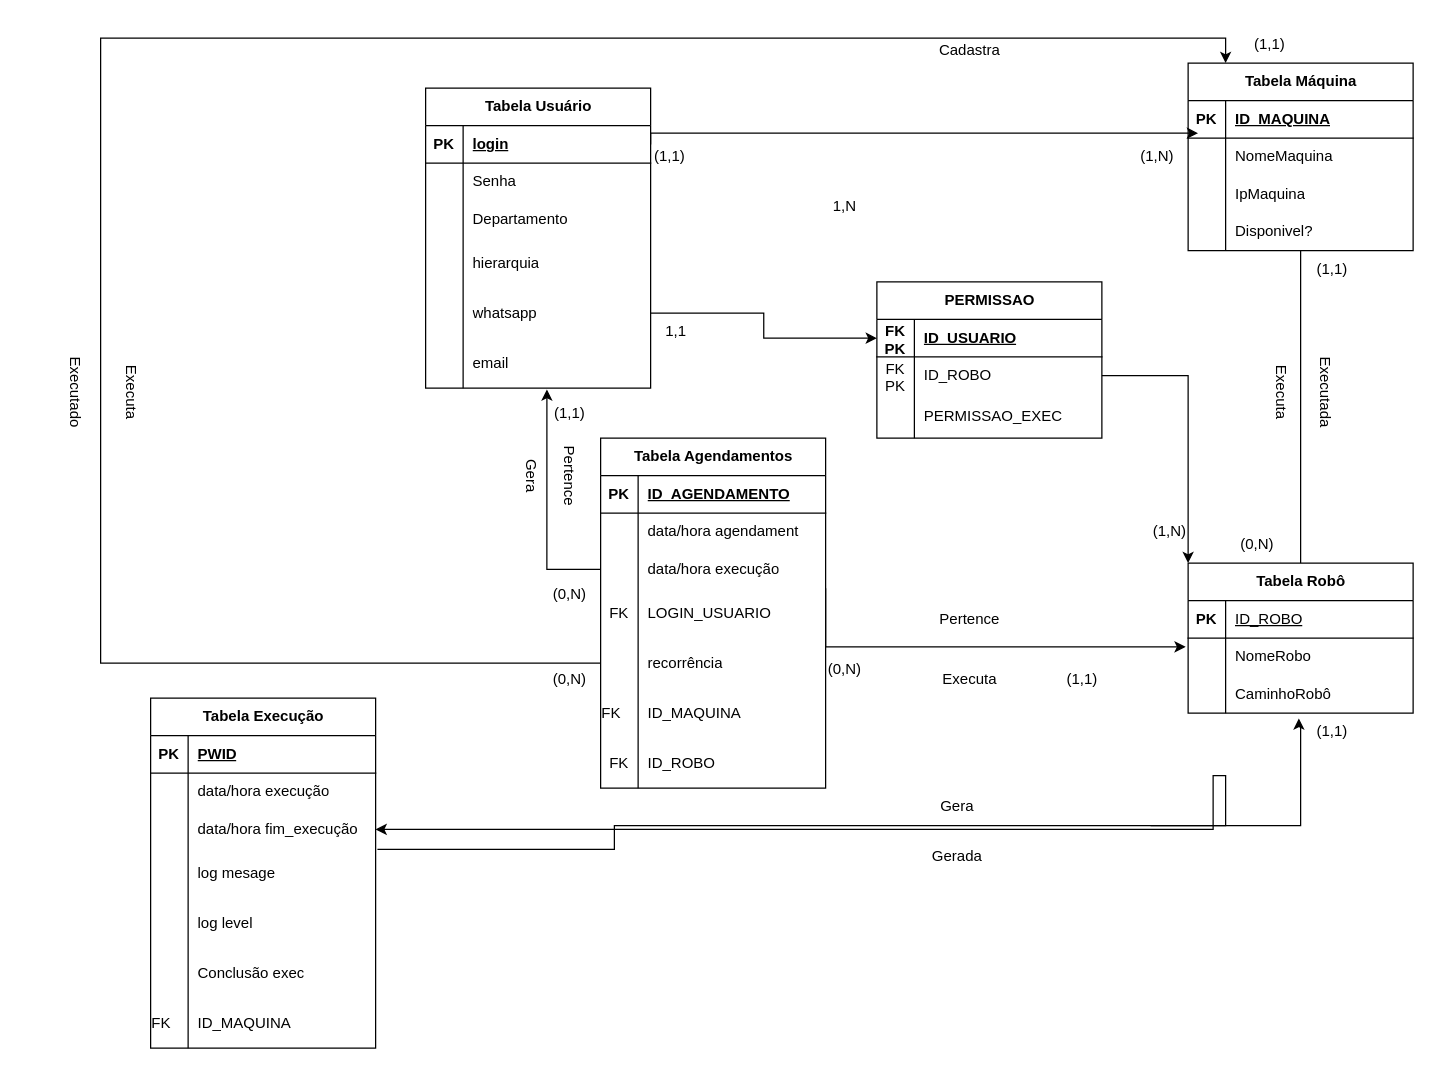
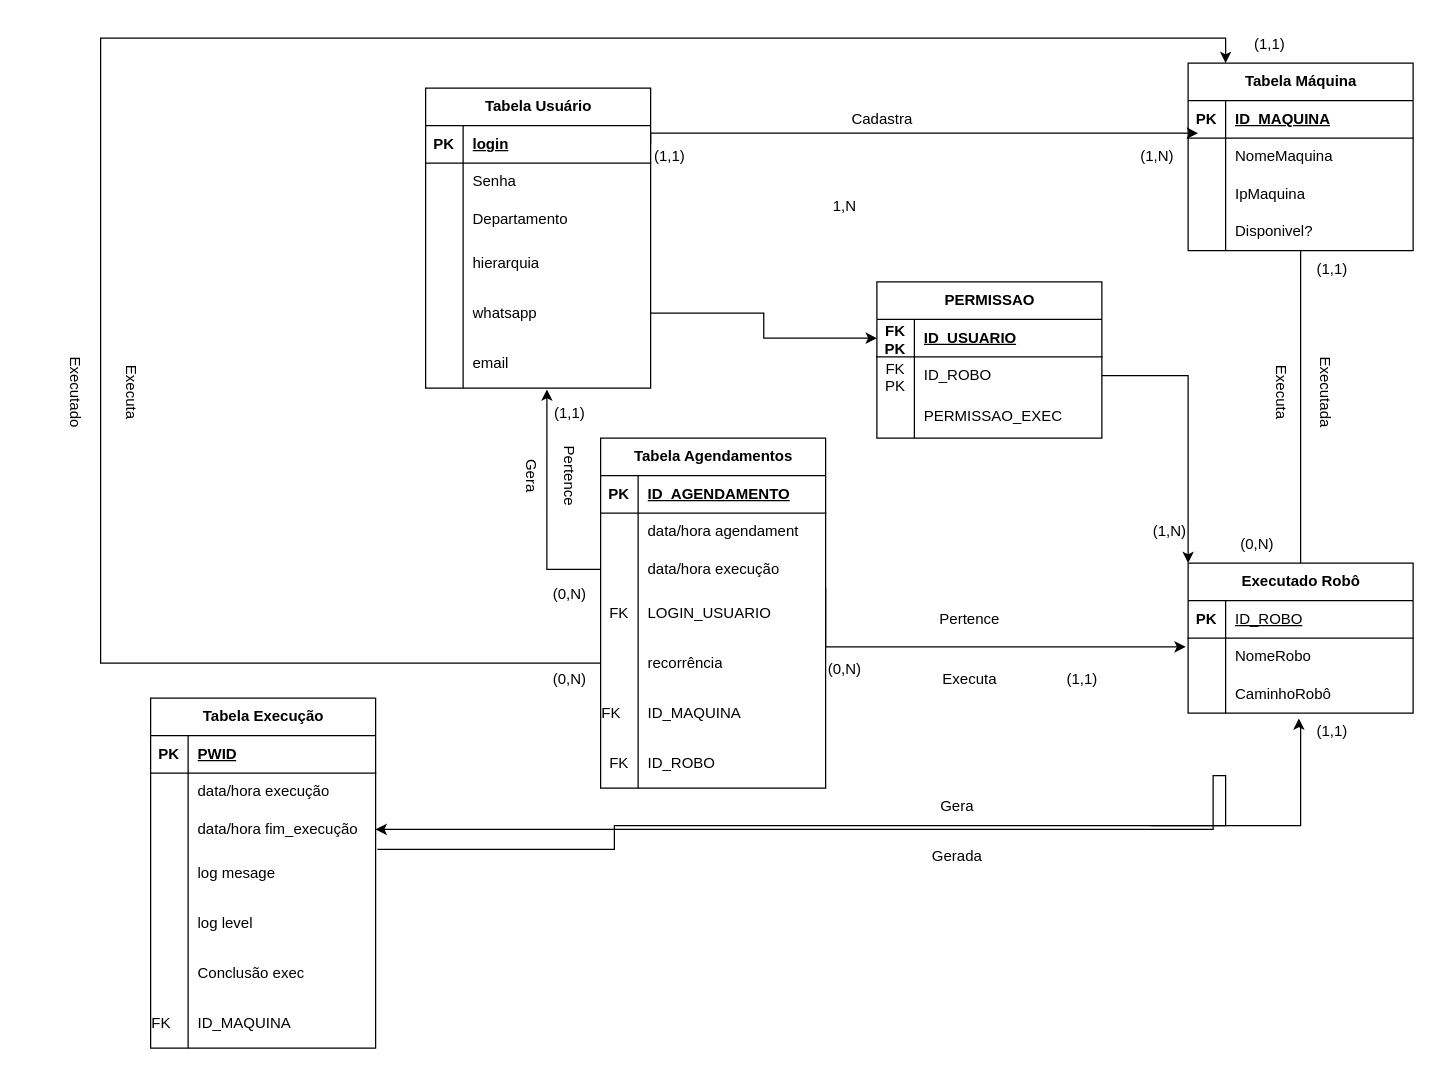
node "Cadastra": moved (969, 51) -> (882, 119)
node "1,1": removed
node "Tabela Robô": label "Tabela Robô" -> "Executado Robô"
